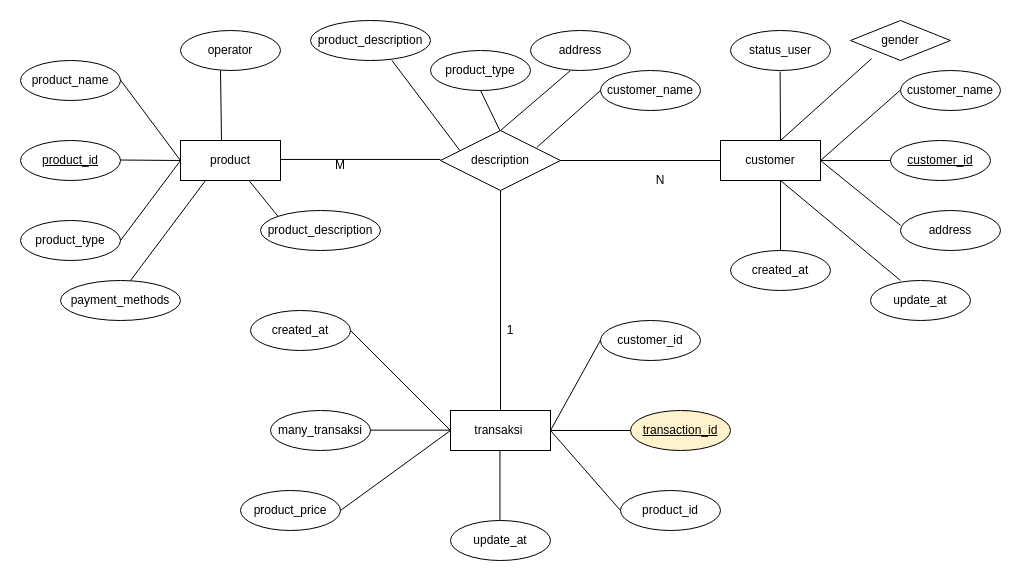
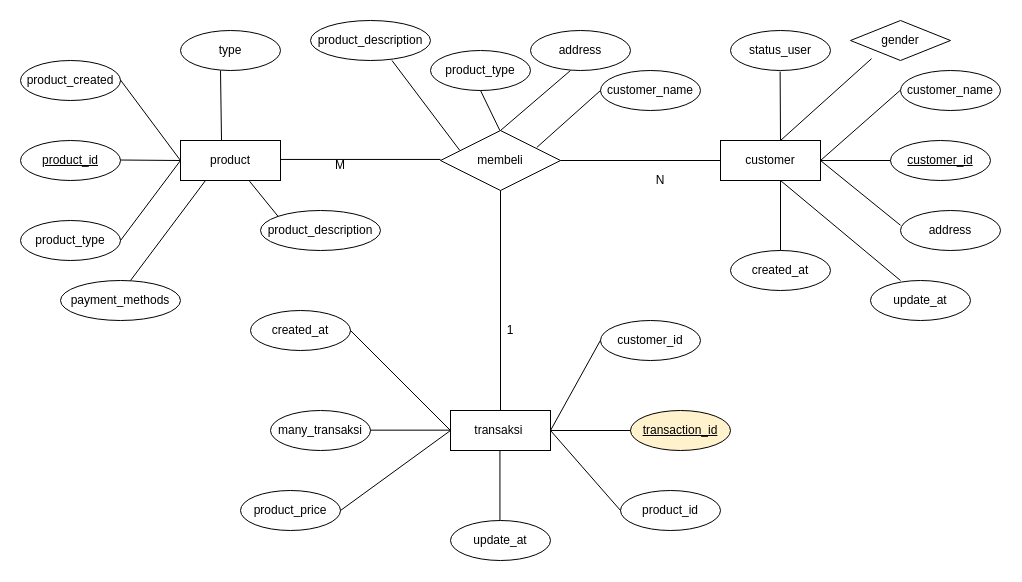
node "operator": label "operator" -> "type"
node "product_name": label "product_name" -> "product_created"
node "description": label "description" -> "membeli"
